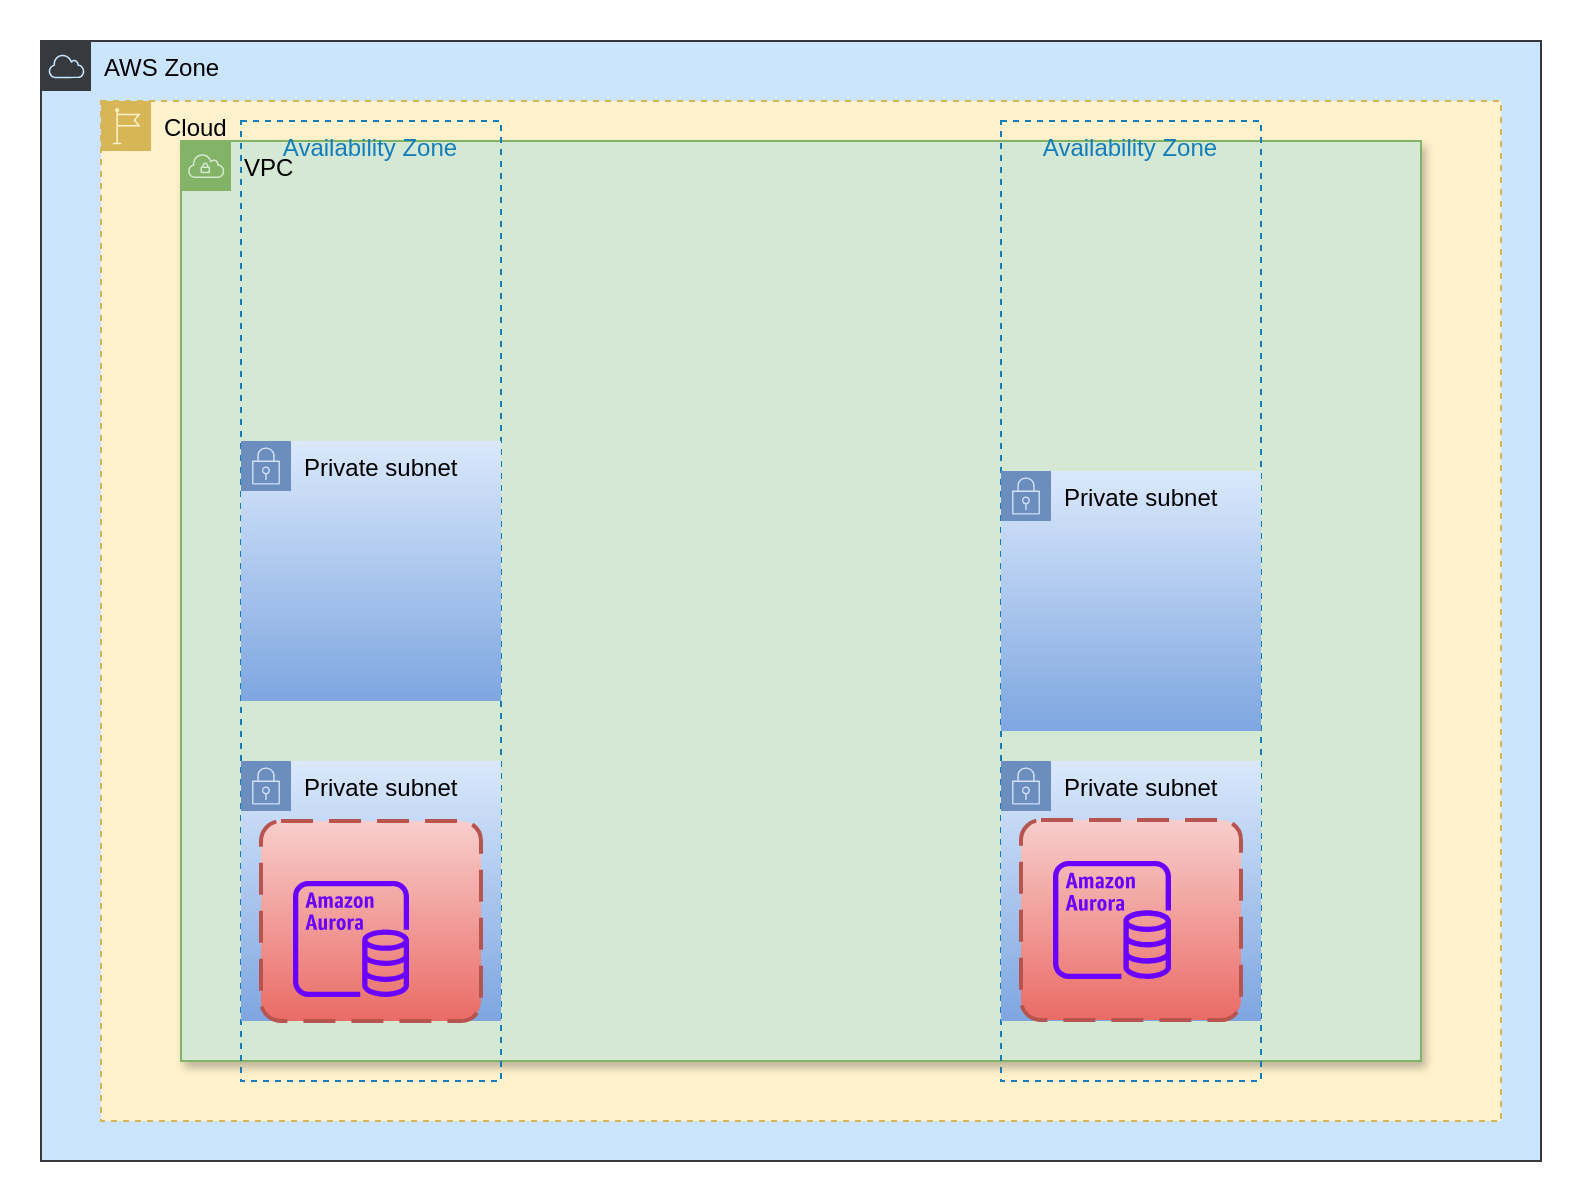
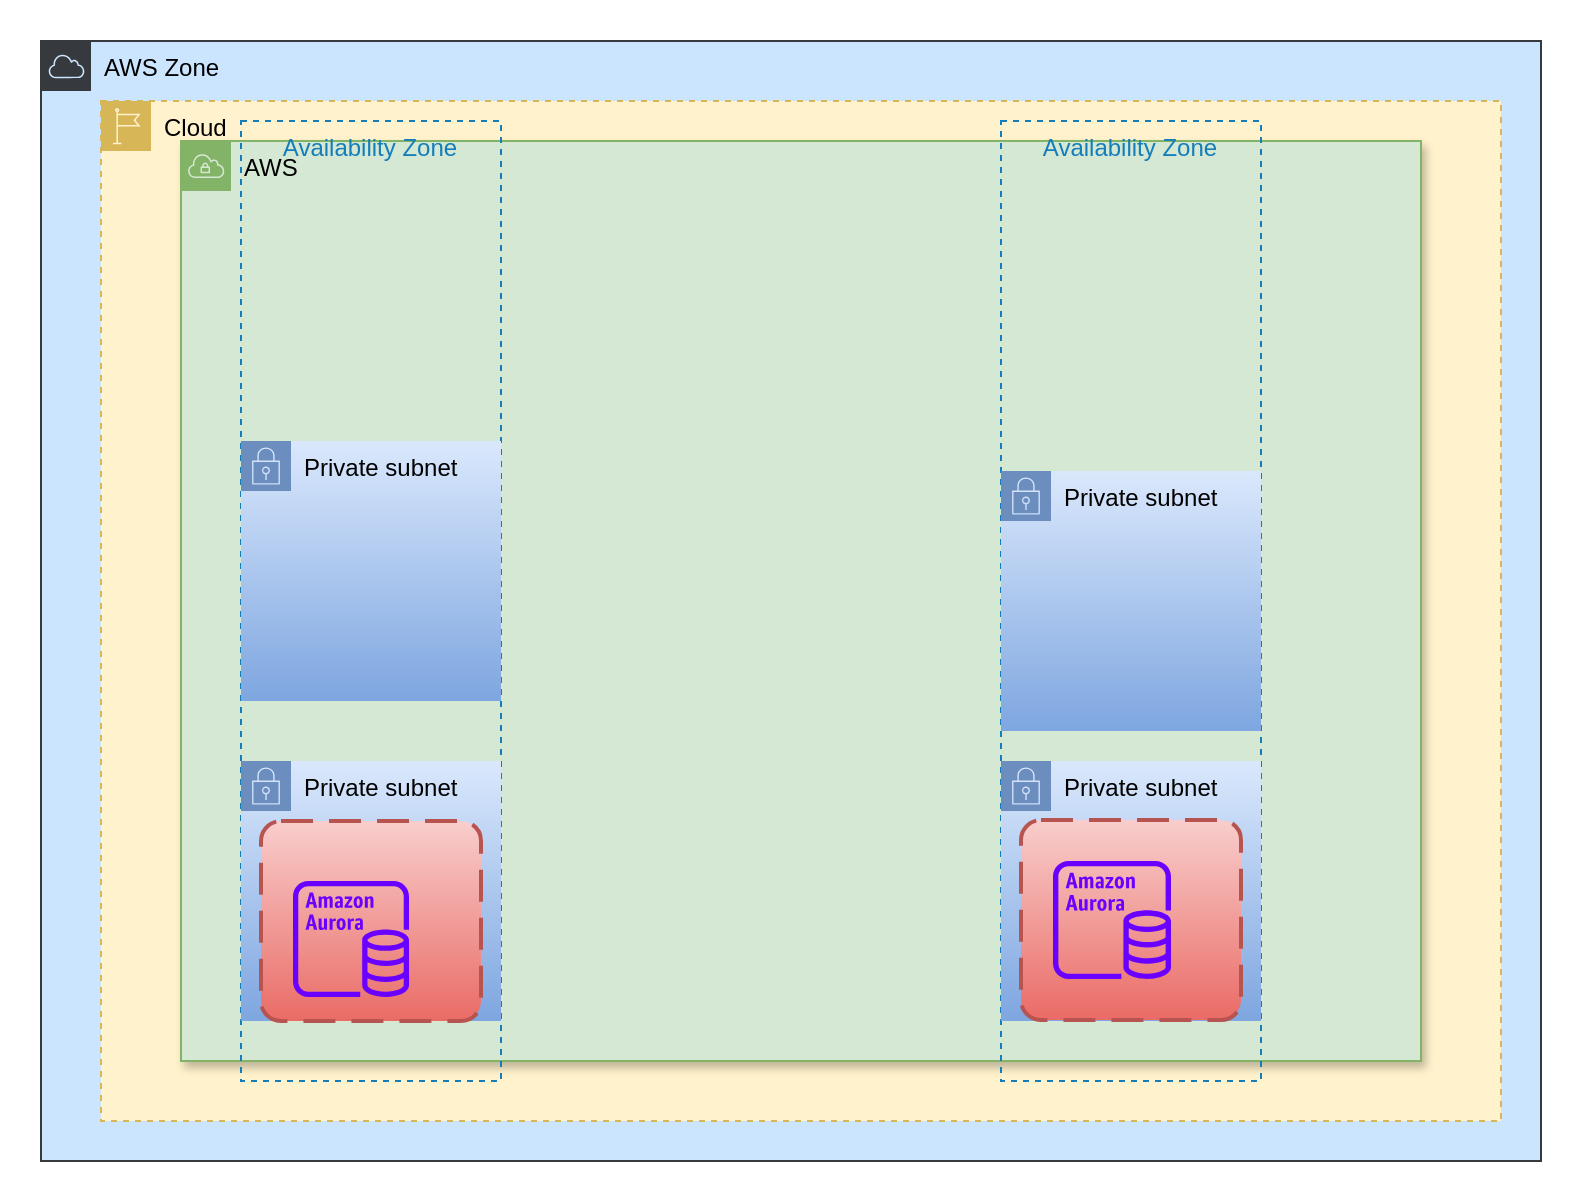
node "VPC": label "VPC" -> "AWS"
